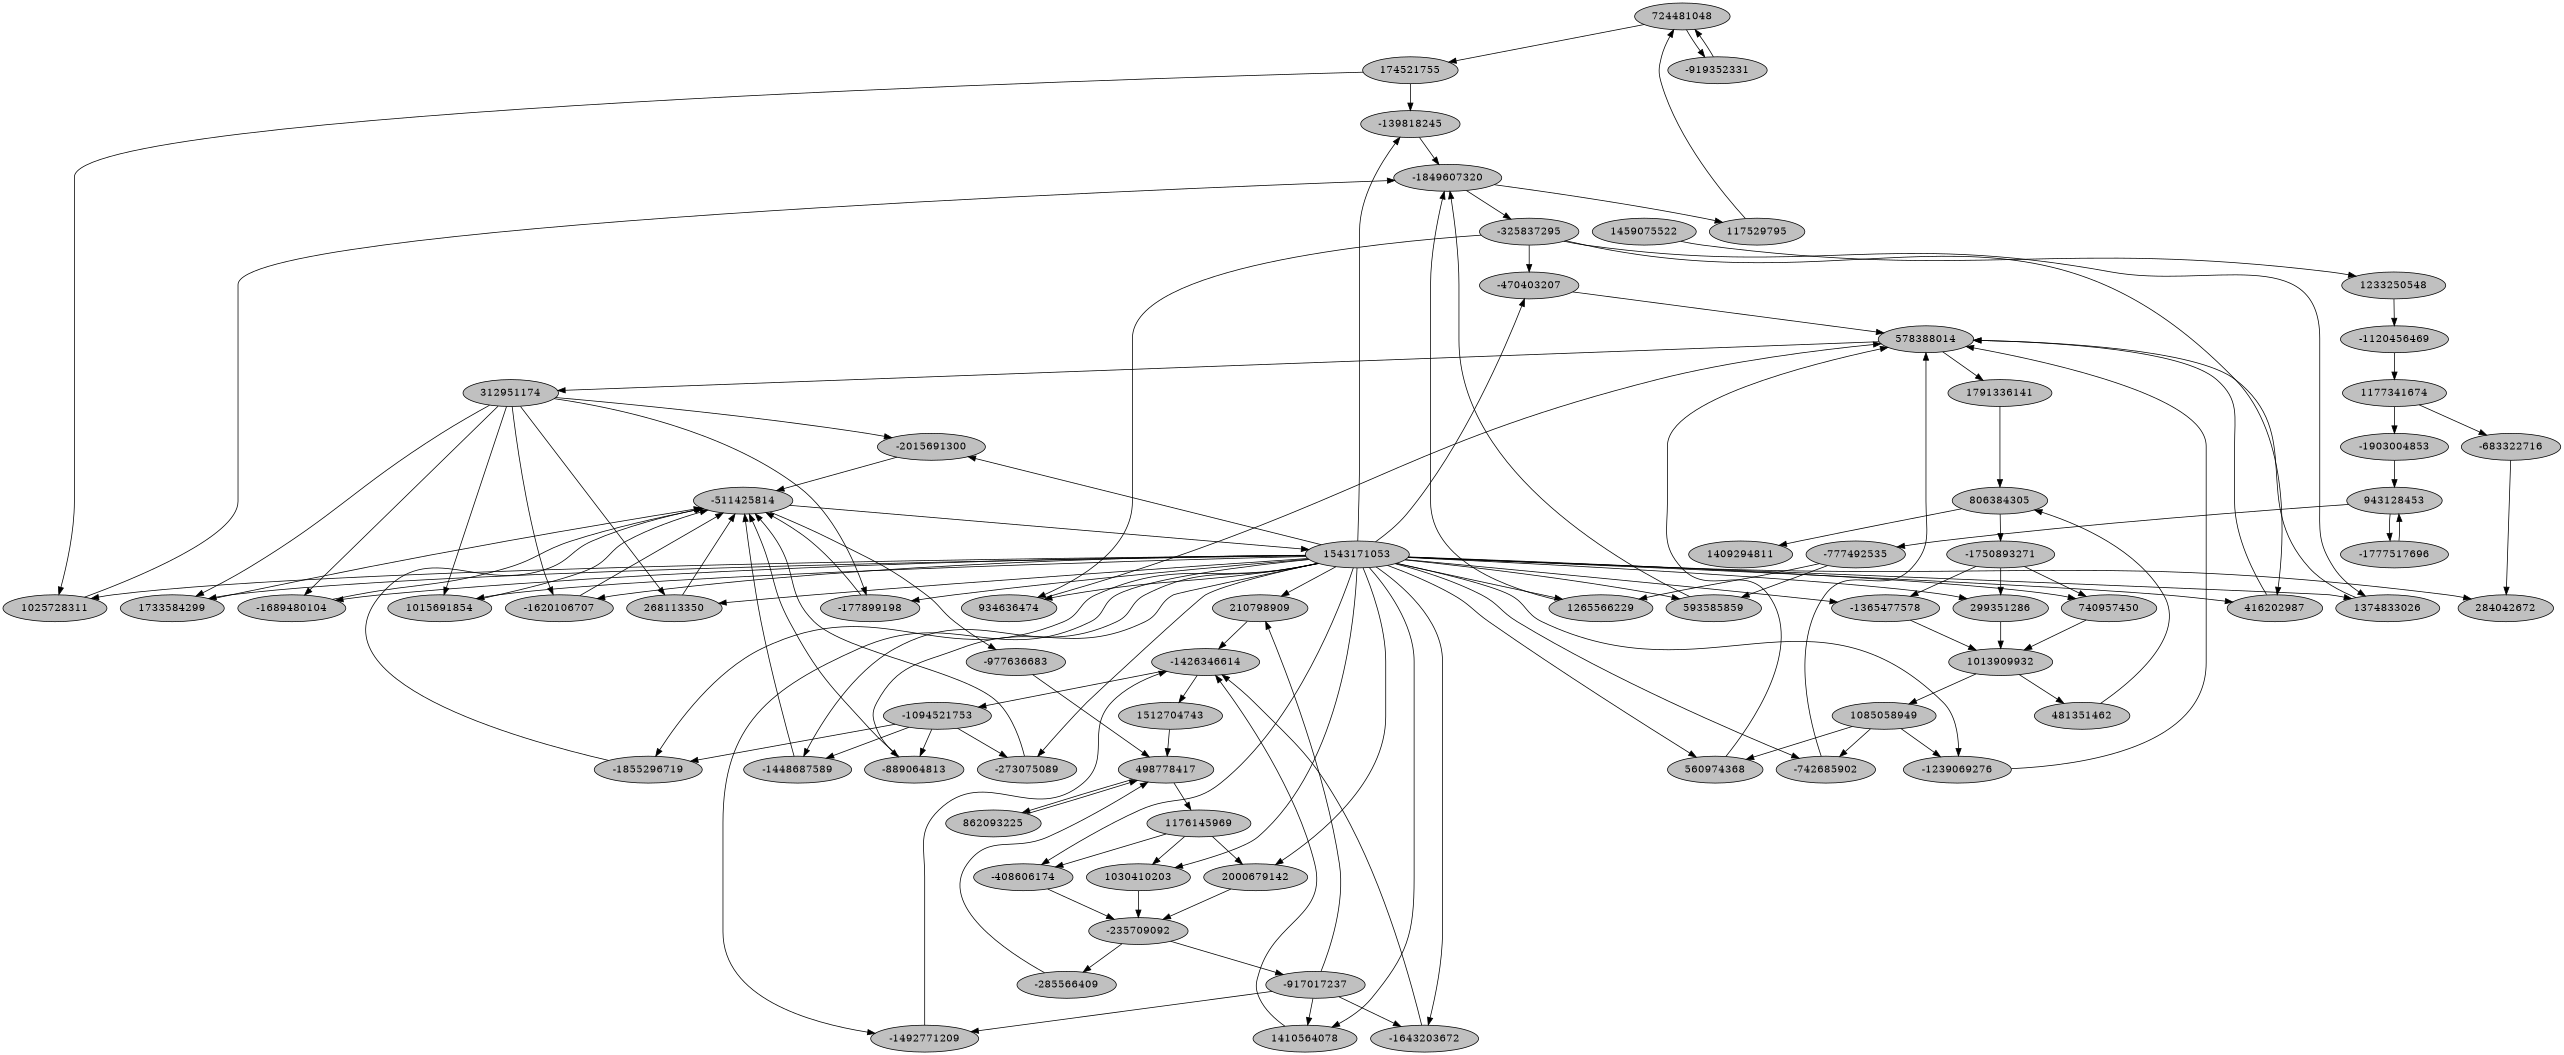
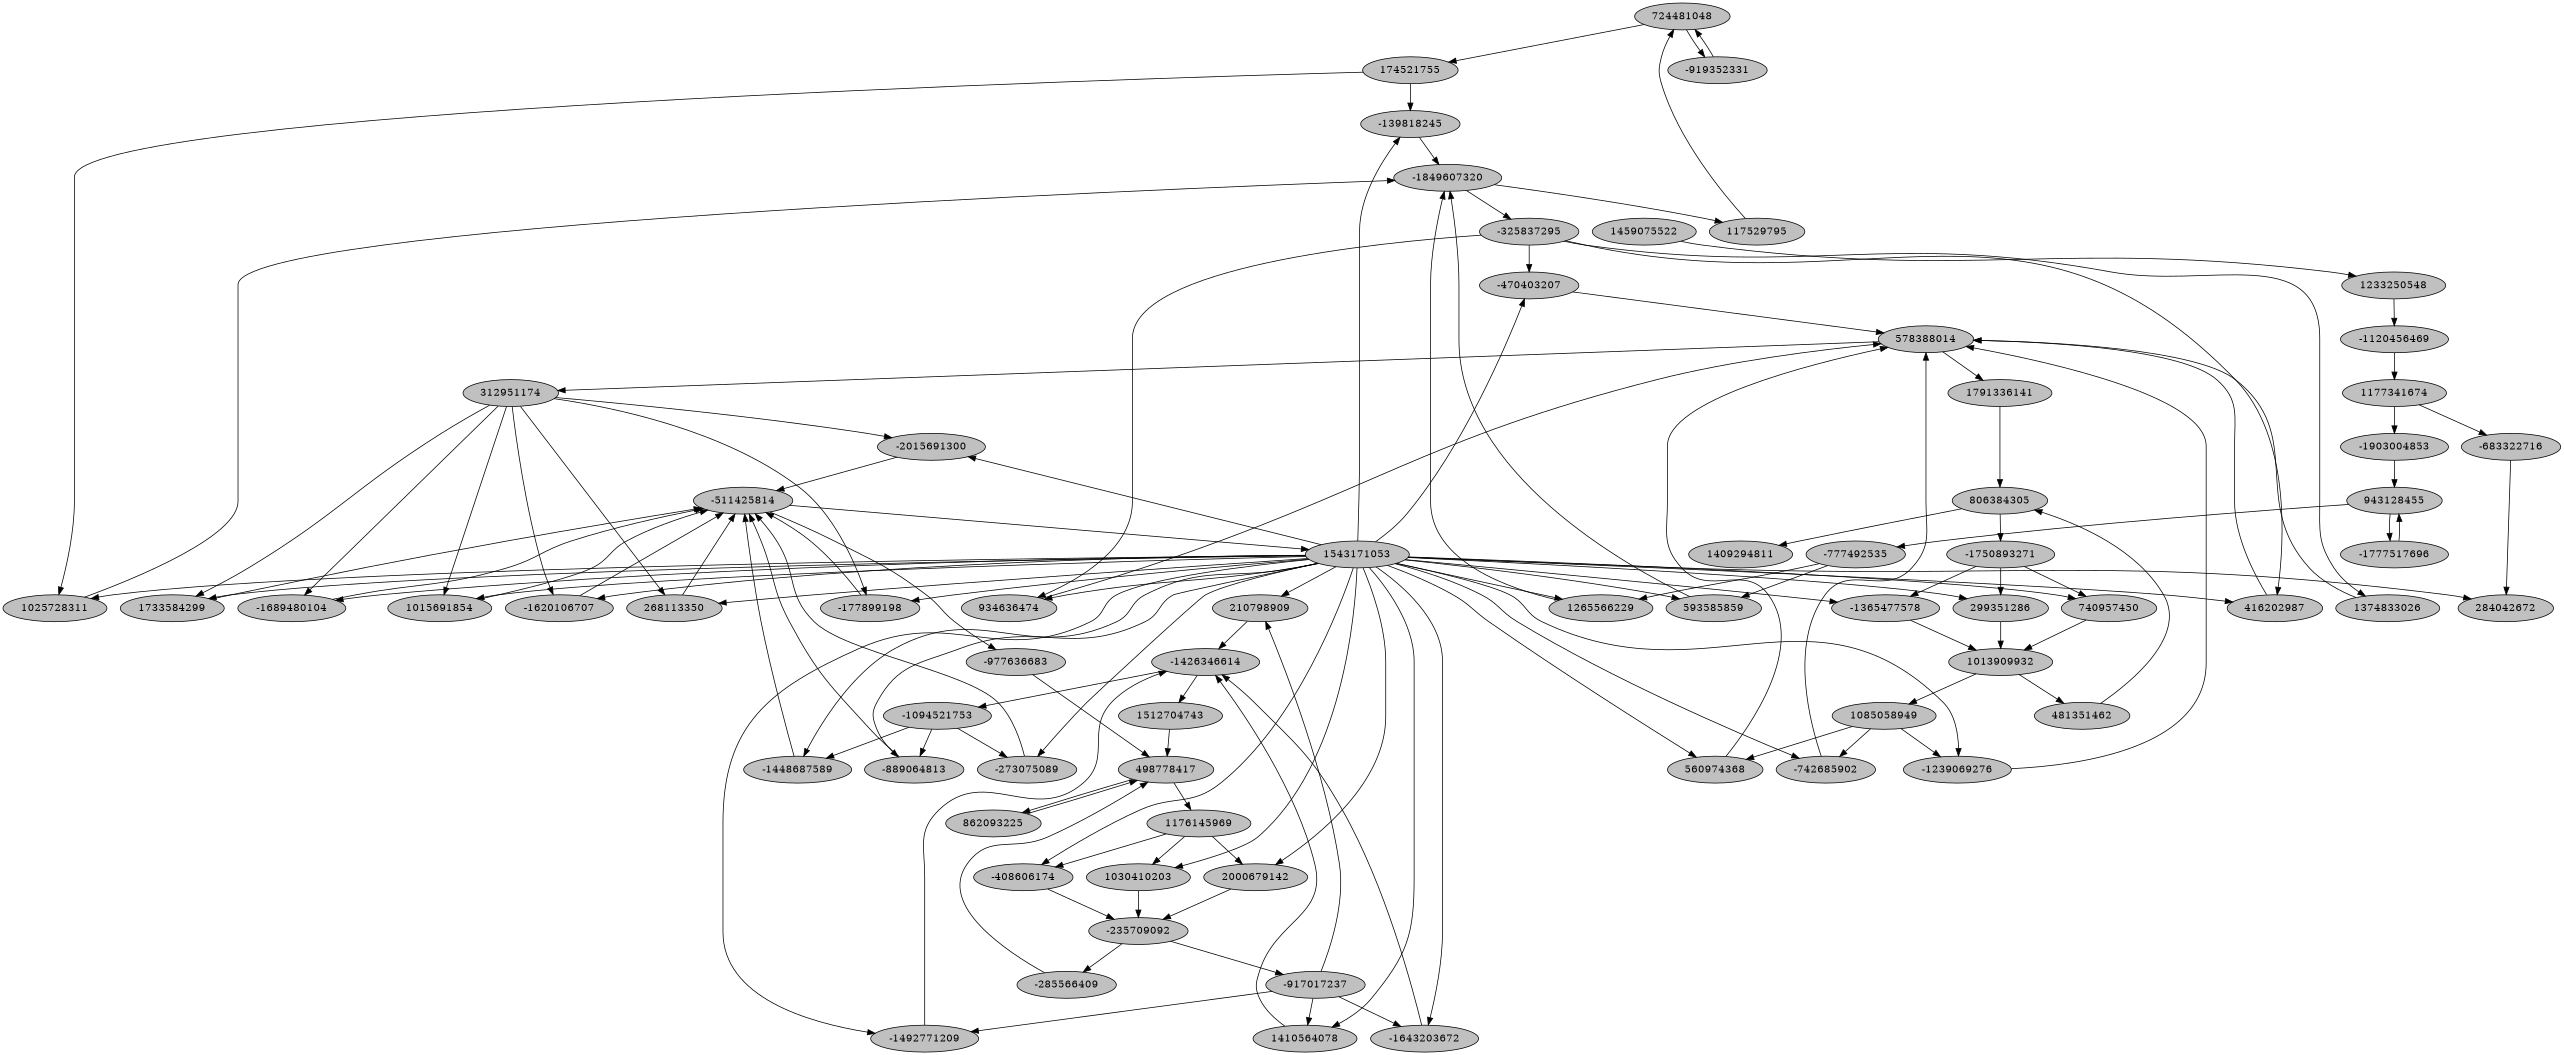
node "943128453": label "943128453" -> "943128455"
edge "1543171053" -> "1374833026": removed
node "-1855296719": removed
